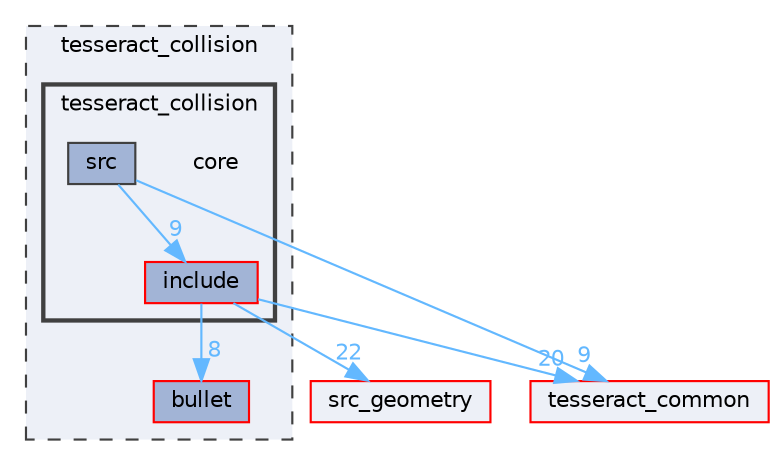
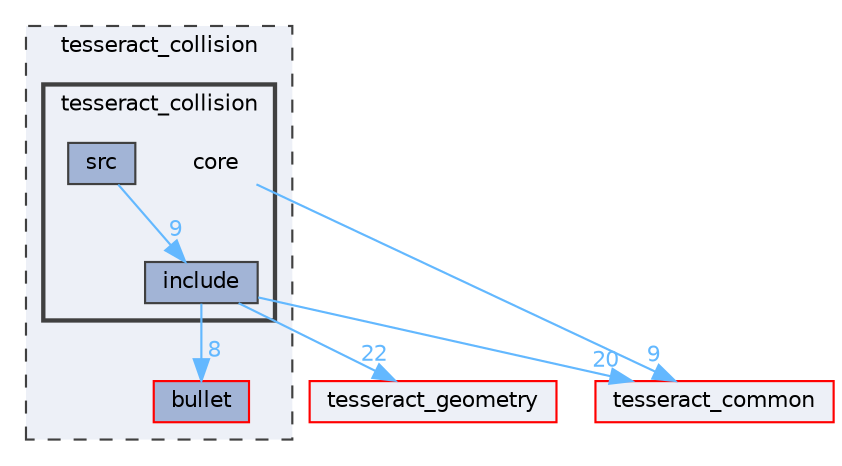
edge "src" -> "tesseract_common": now "core" -> "tesseract_common"
node "include": color red -> grey25
node "src_geometry": label "src_geometry" -> "tesseract_geometry"
